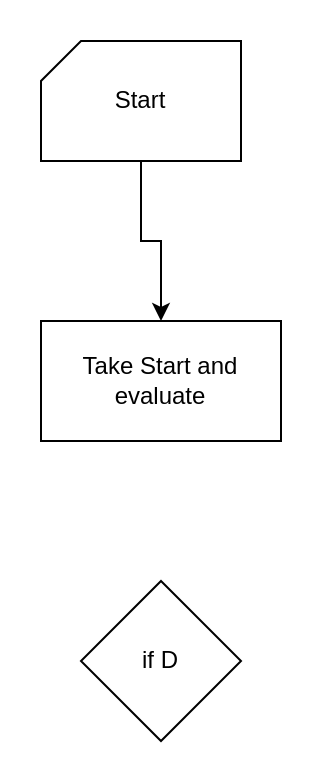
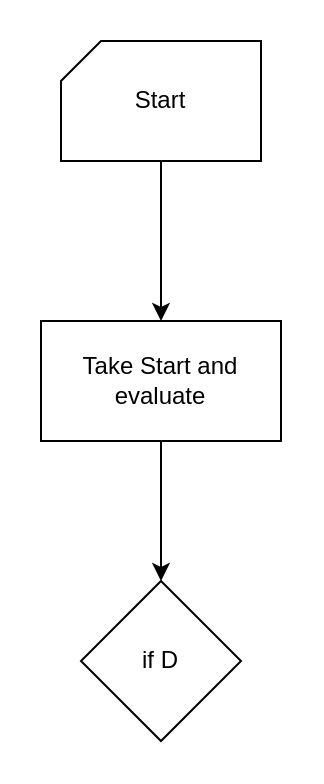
node "Start": moved (141, 101) -> (161, 101)
edge "Take Start and evaluate" -> "if D": added
